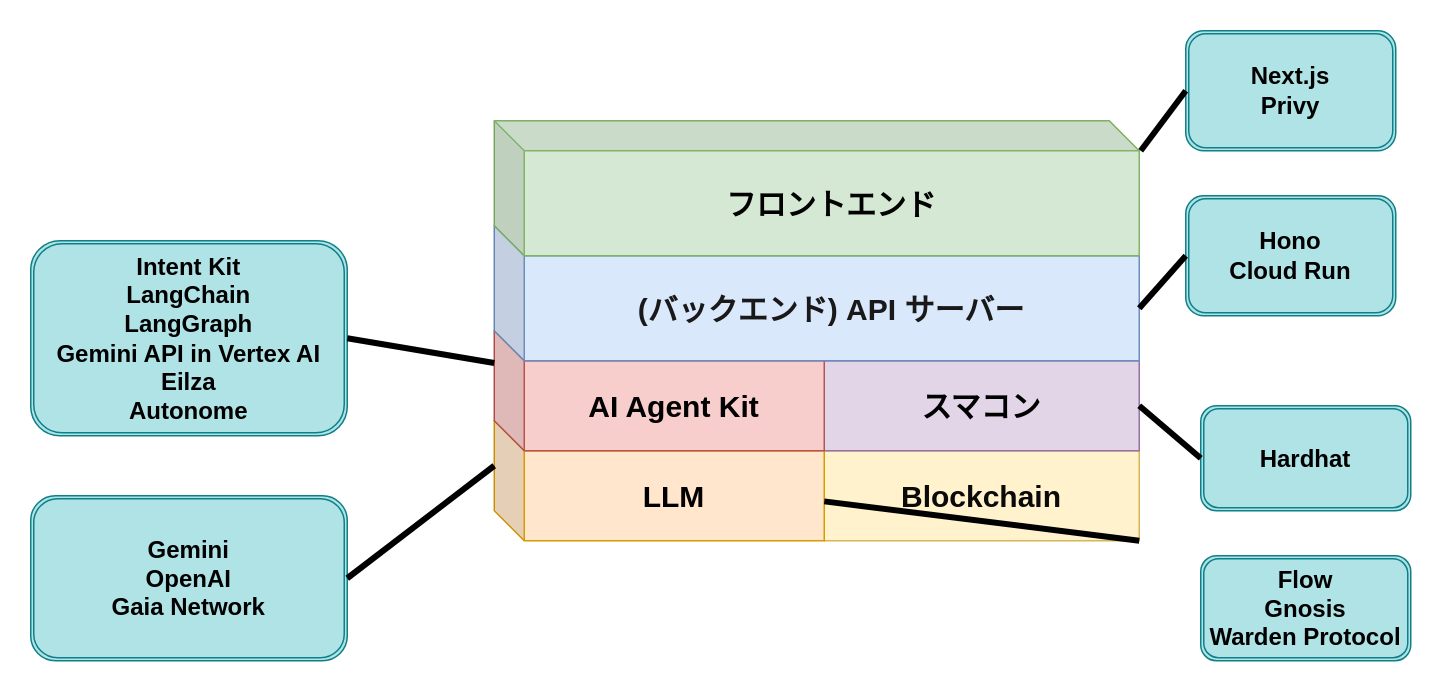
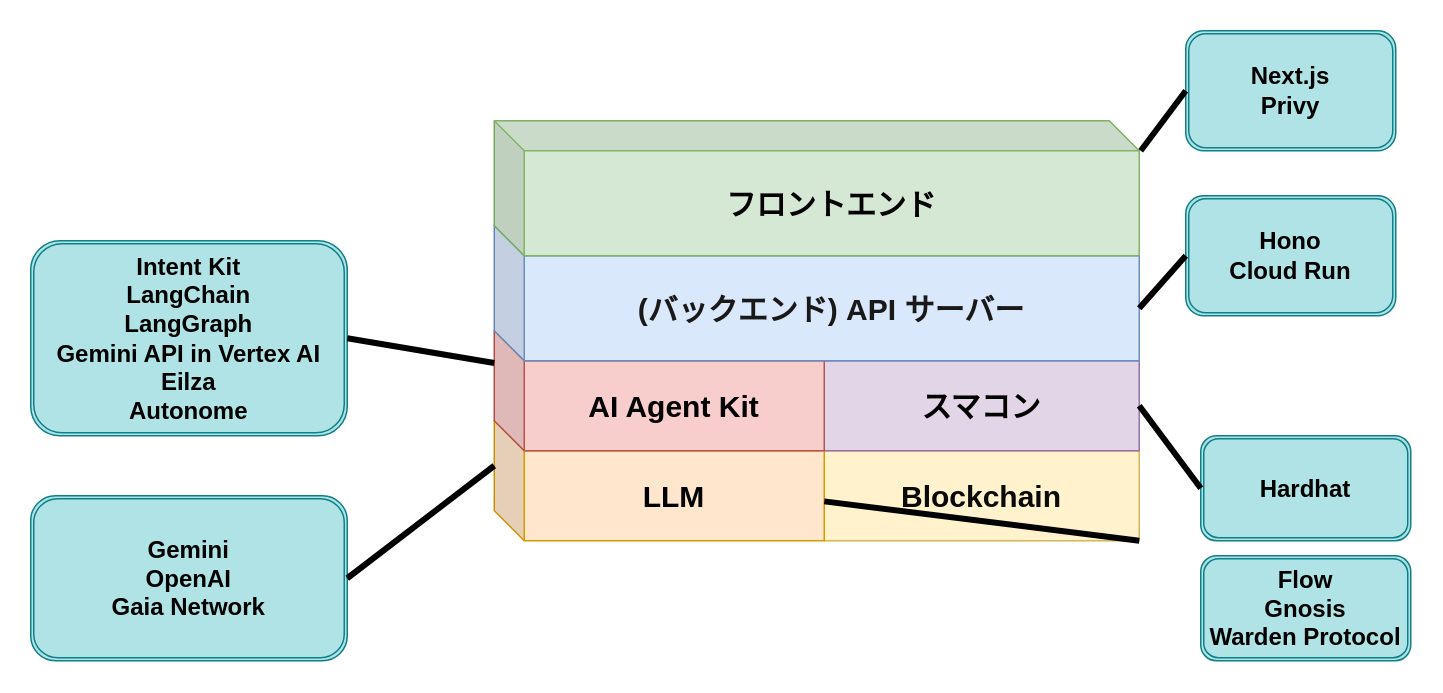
node "Hardhat": moved (1306, 458) -> (1306, 488)
